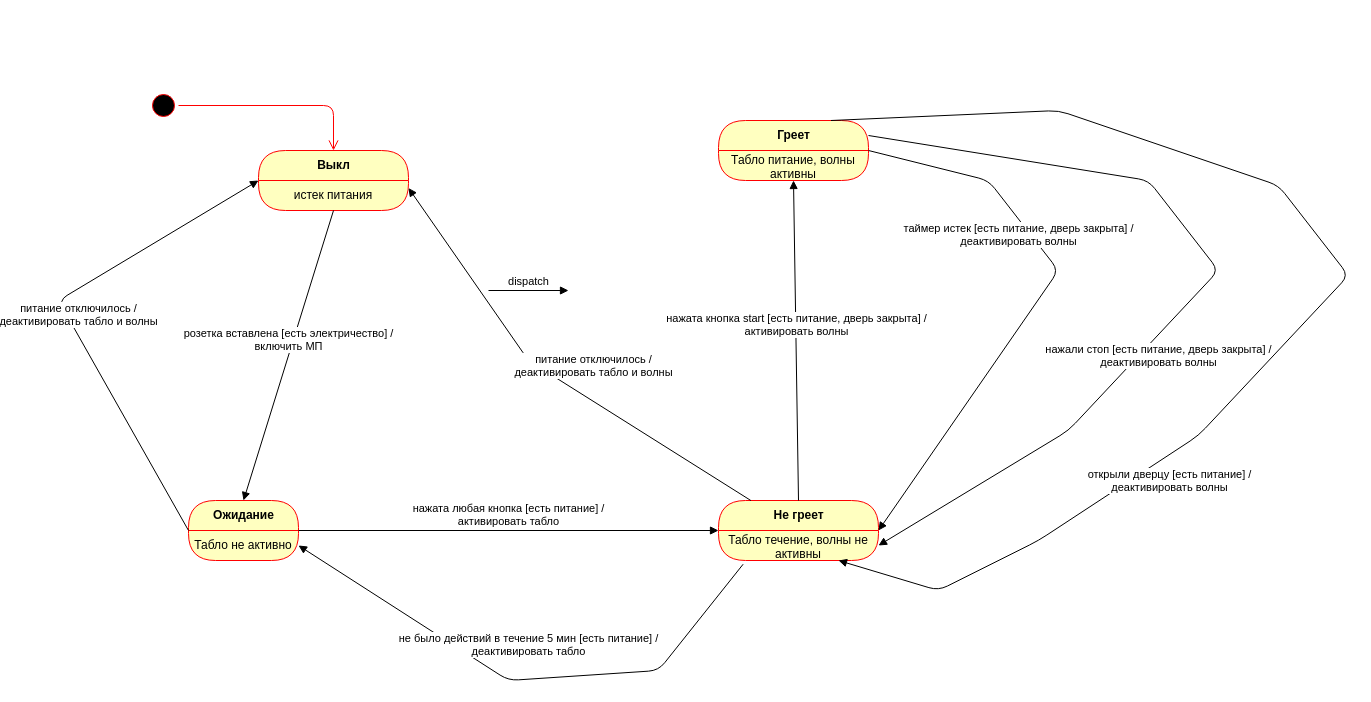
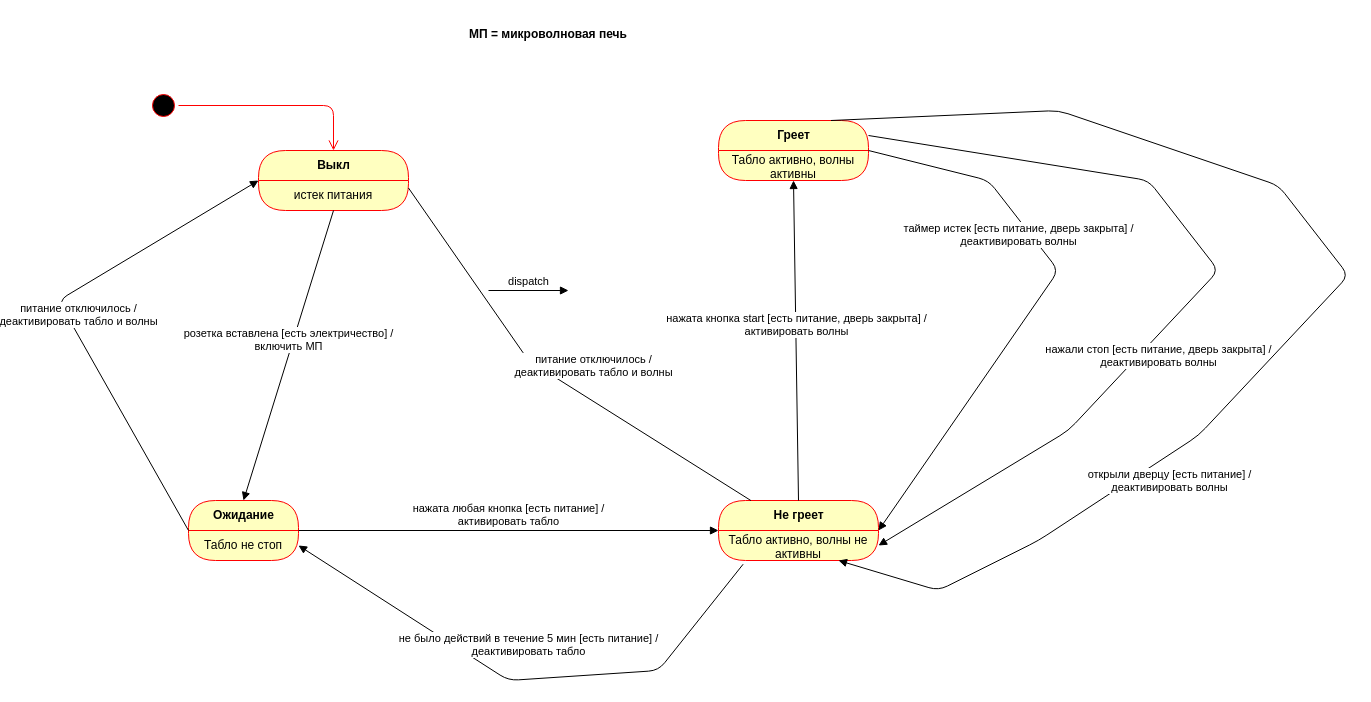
node "МП = микроволновая печь": added
node "Табло питание, волны активны": label "Табло питание, волны активны" -> "Табло активно, волны активны"
edge "Не греет" -> "истек питания": arrowhead block -> none
node "Табло не активно": label "Табло не активно" -> "Табло не стоп"
node "Табло течение, волны не активны": label "Табло течение, волны не активны" -> "Табло активно, волны не активны"
